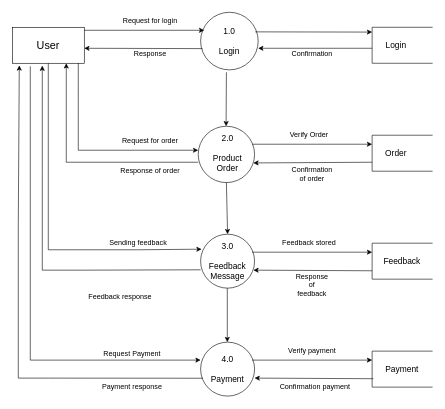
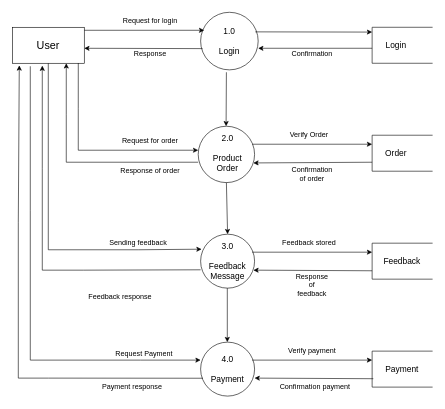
node "Request Payment": moved (132, 354) -> (144, 354)
